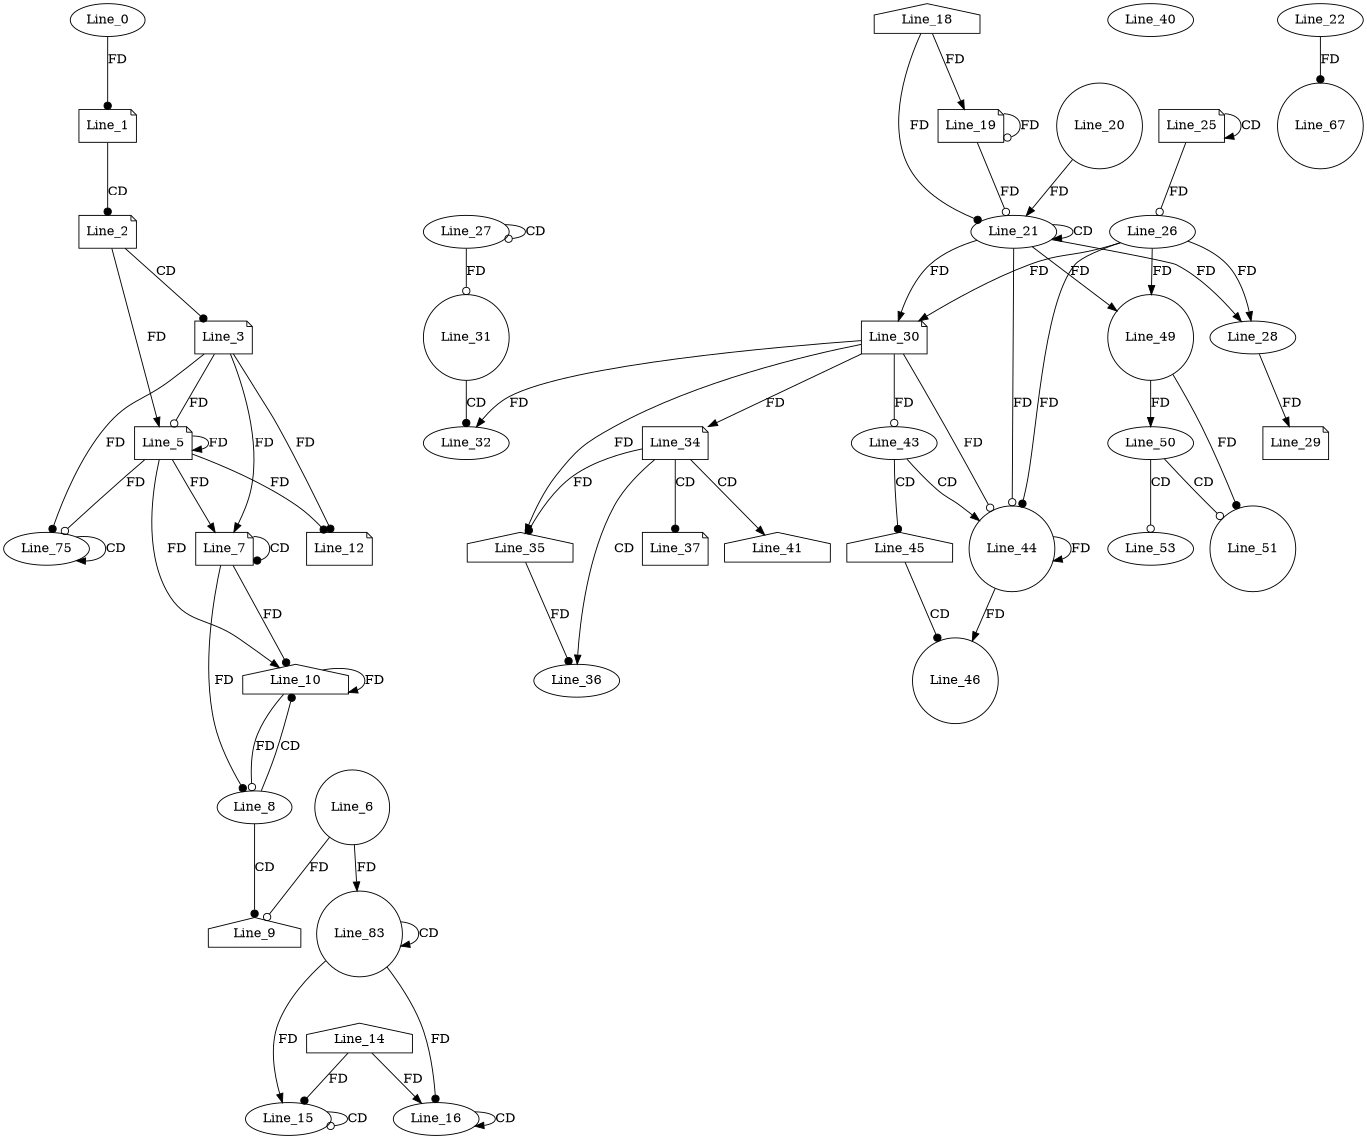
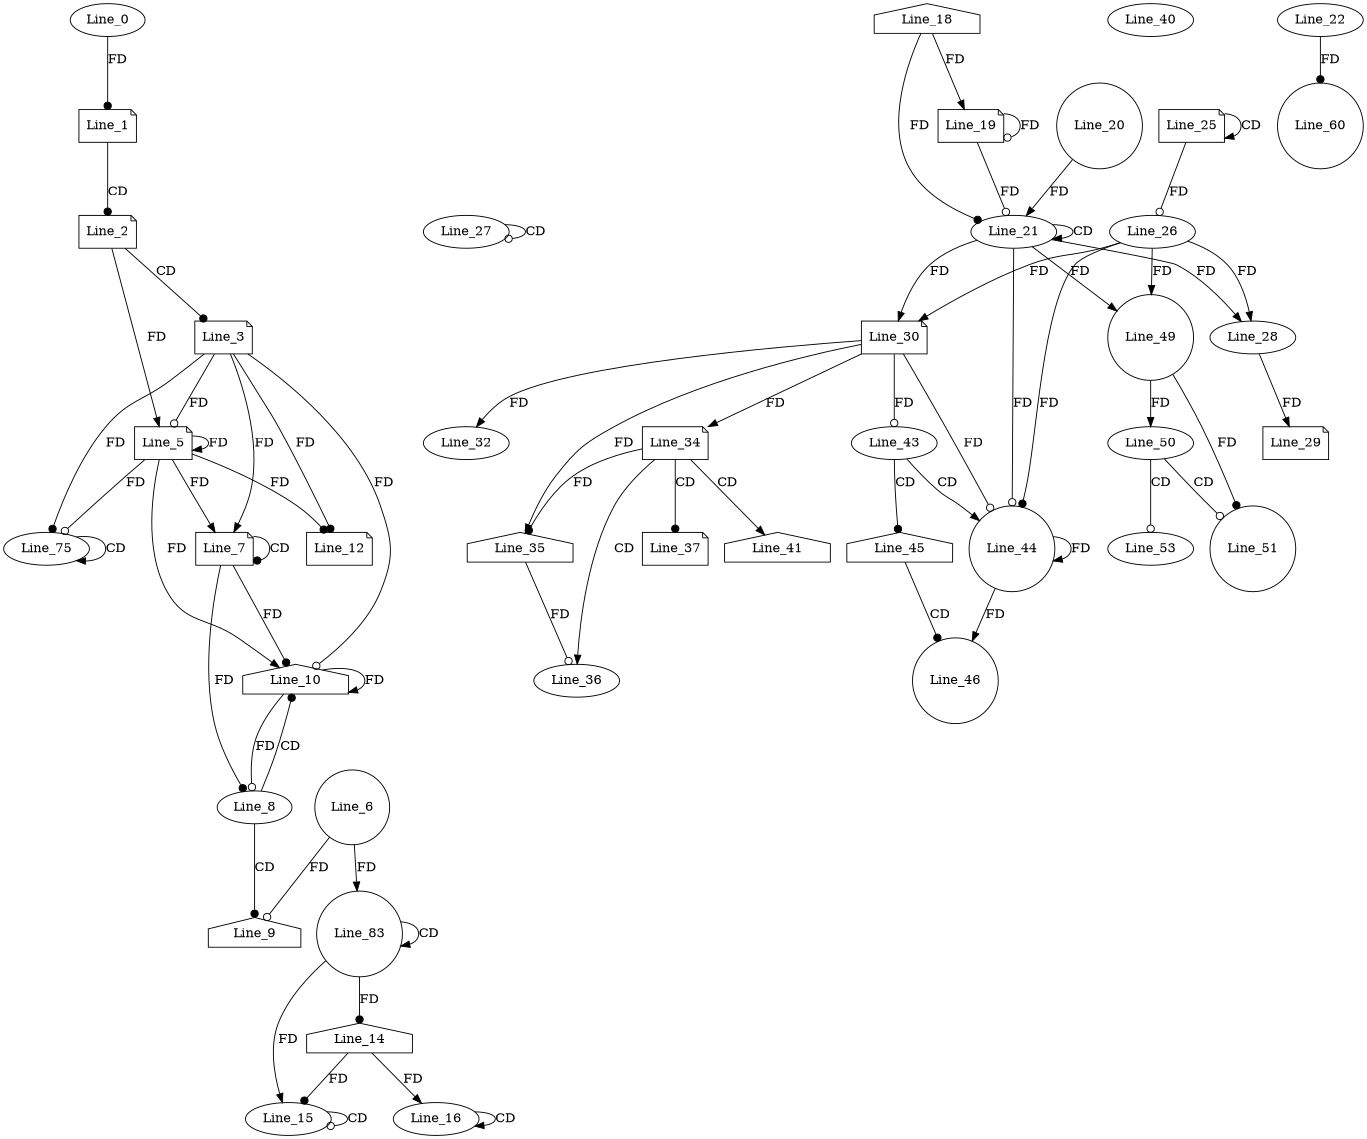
node "Line_67": label "Line_67" -> "Line_60"
node "Line_31": removed
edge "Line_3" -> "Line_10": added, label "FD"
edge "Line_35" -> "Line_36": arrowhead dot -> odot
edge "Line_83" -> "Line_16": now "Line_83" -> "Line_14"
